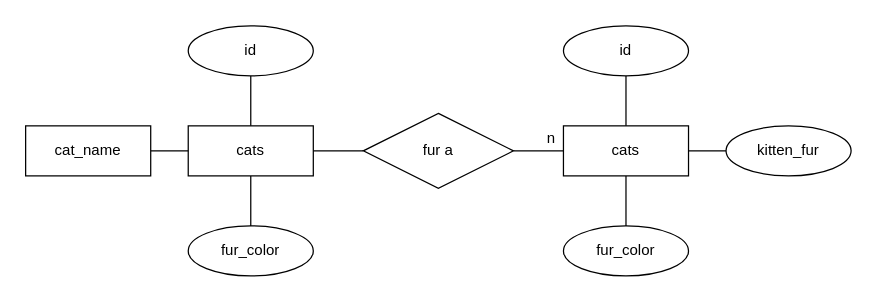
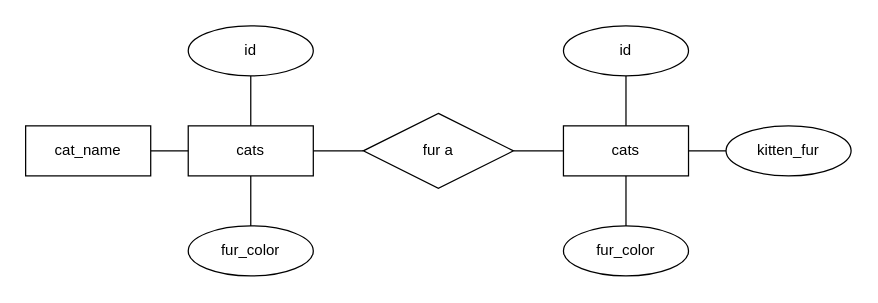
node "n": removed
